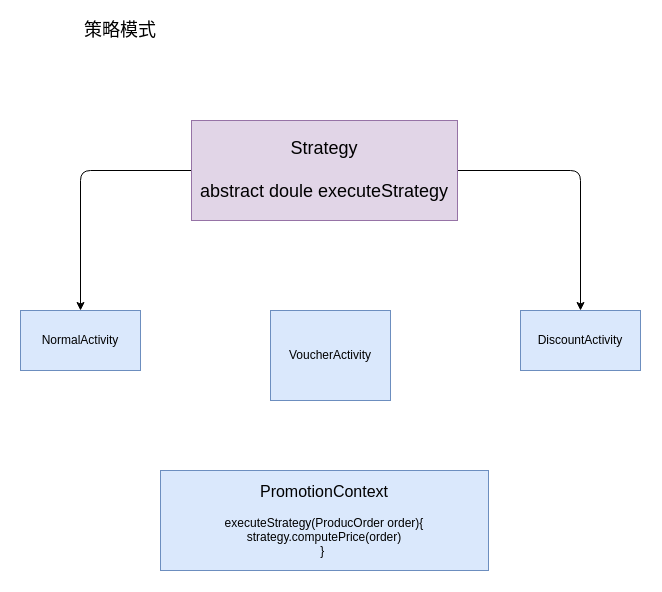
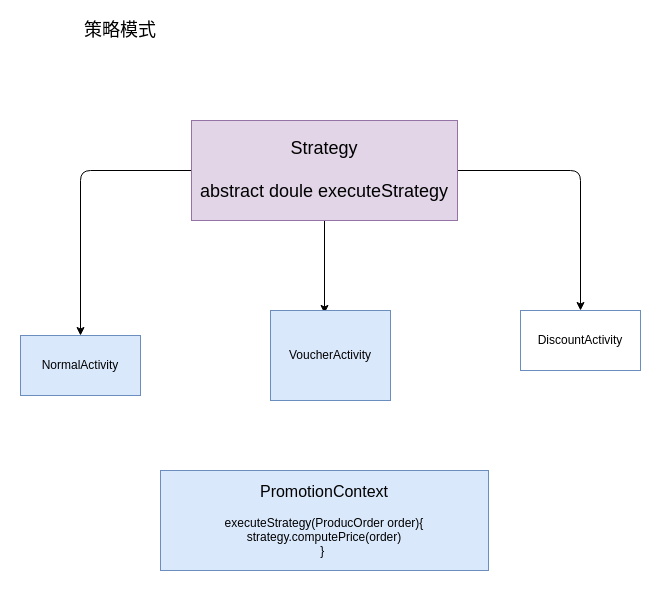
edge "Strategy abstract doule executeStrategy" -> "VoucherActivity": added
node "NormalActivity": moved (81, 341) -> (81, 366)
node "DiscountActivity": fillcolor #dae8fc -> #ffffff
